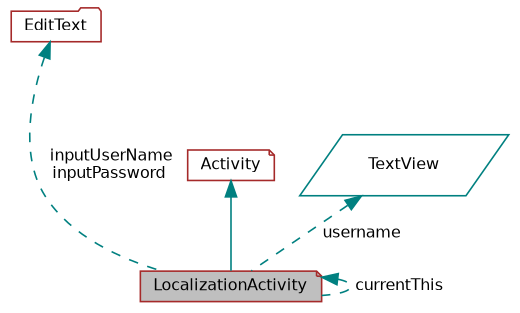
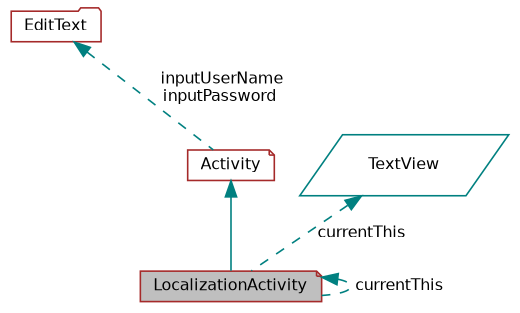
edge "LocalizationActivity" -> "EditText": now "Activity" -> "EditText"
edge "LocalizationActivity" -> "TextView": label " username" -> " currentThis"
